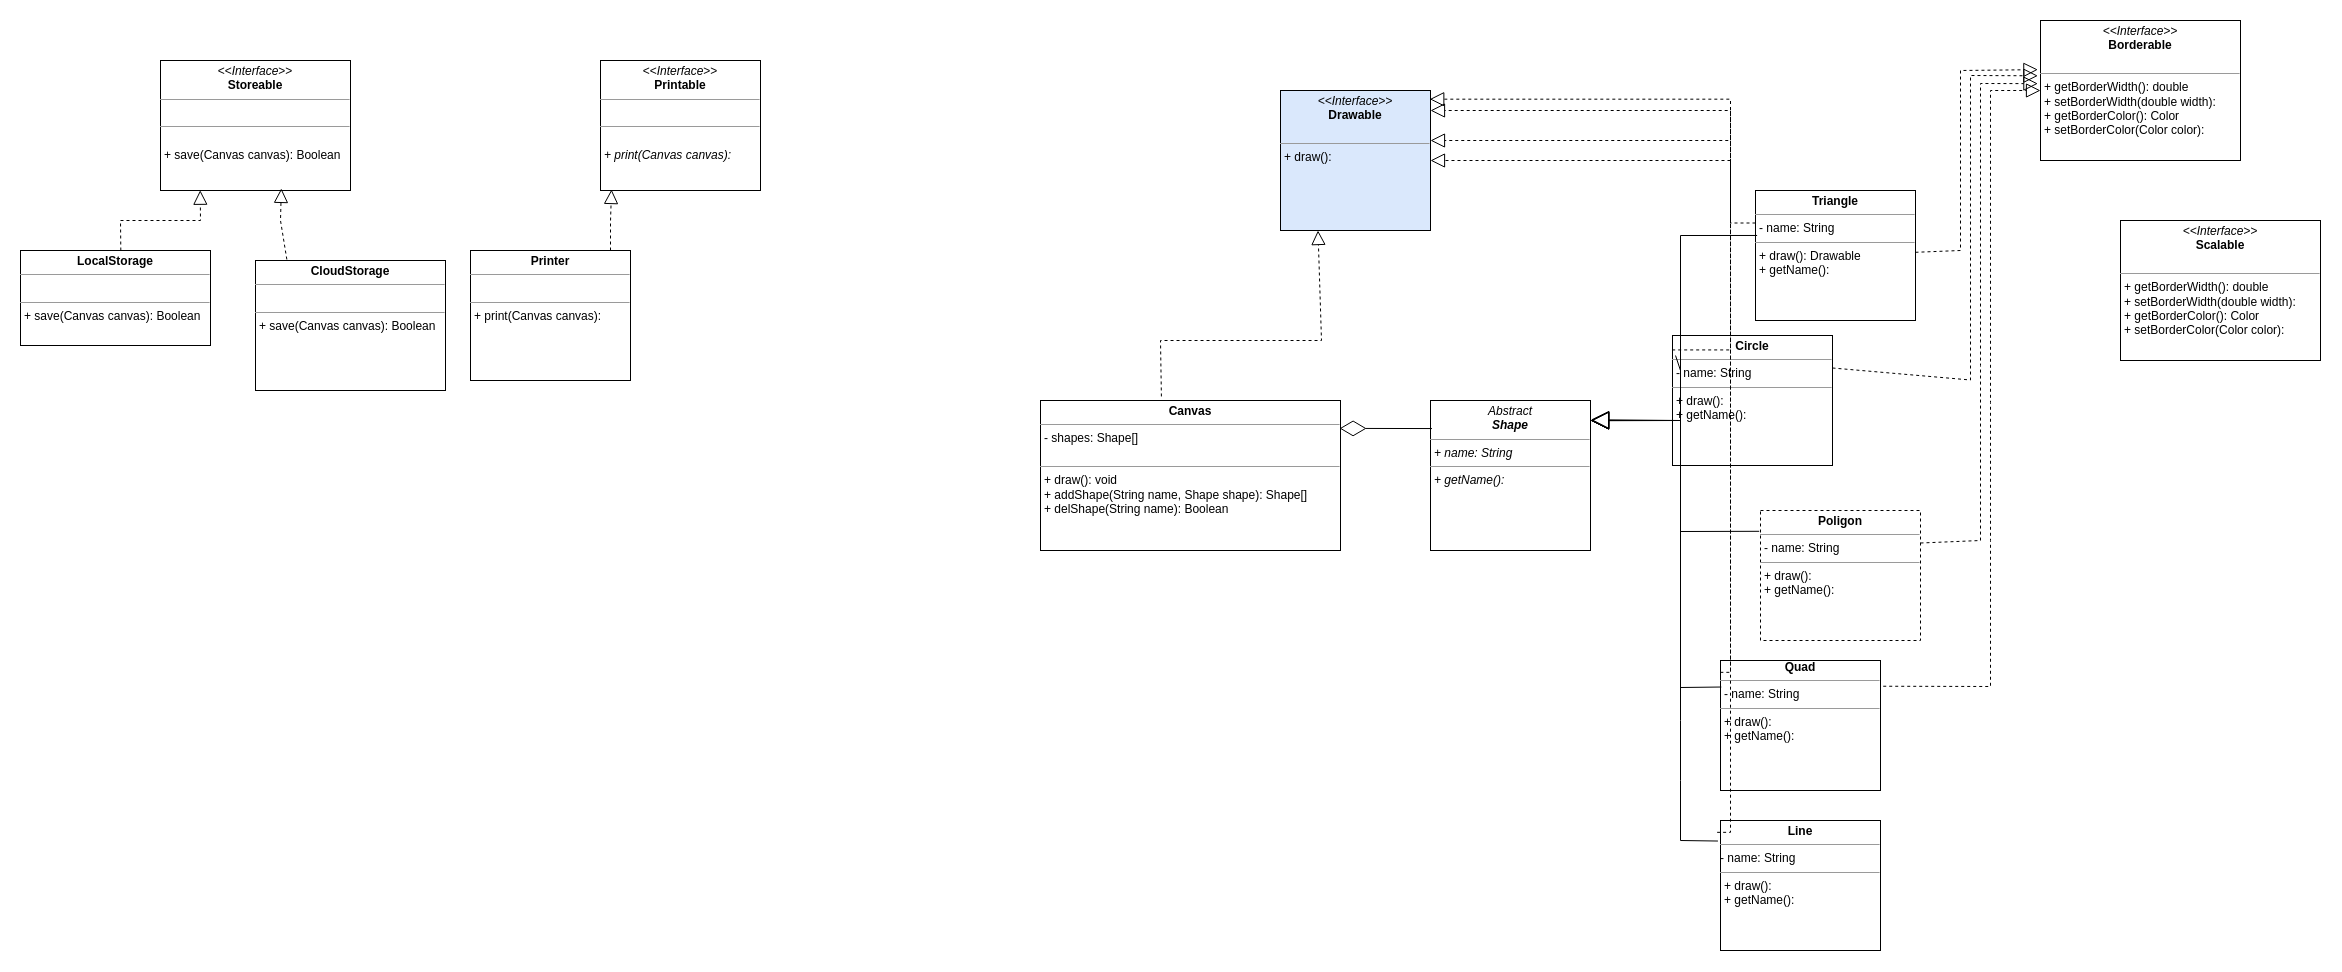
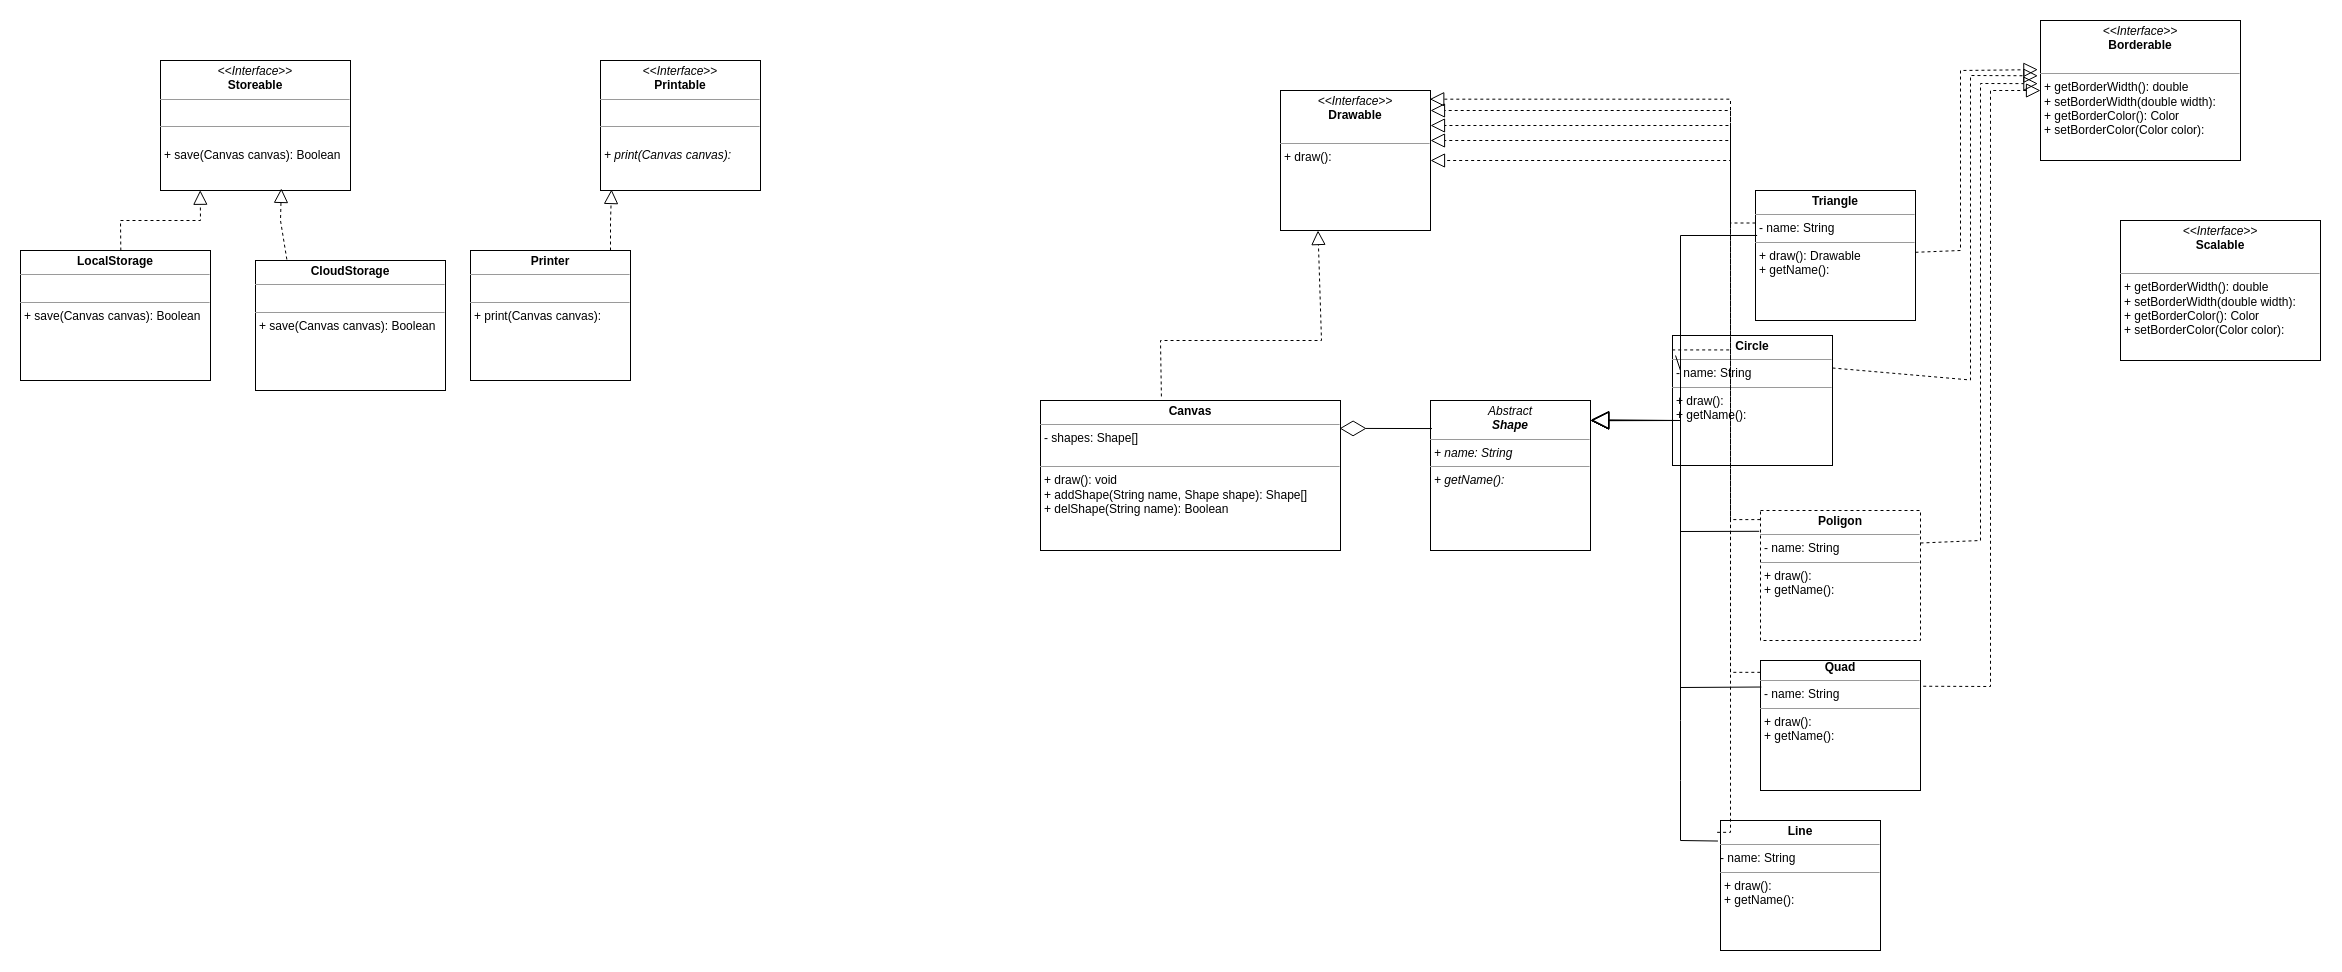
edge "Poligon - name: String + draw(): + getName():" -> "<<Interface>> Drawable + draw():": added
node "<<Interface>> Drawable + draw():": fillcolor #dae8fc -> #ffffff
node "LocalStorage + save(Canvas canvas): Boolean": size 190x95 -> 190x130
node "Quad - name: String + draw(): + getName():": moved (1801, 726) -> (1841, 726)
